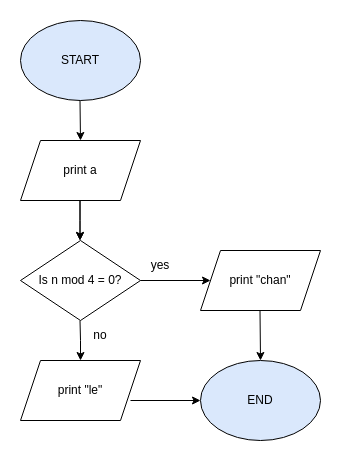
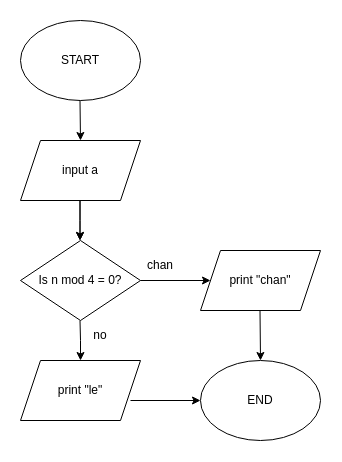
node "START": fillcolor #dae8fc -> #ffffff
node "print a": label "print a" -> "input a"
node "yes": label "yes" -> "chan"
node "END": fillcolor #dae8fc -> #ffffff
